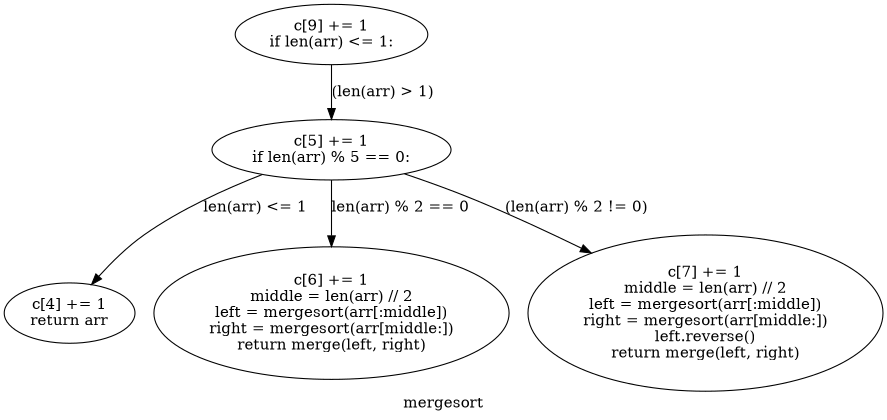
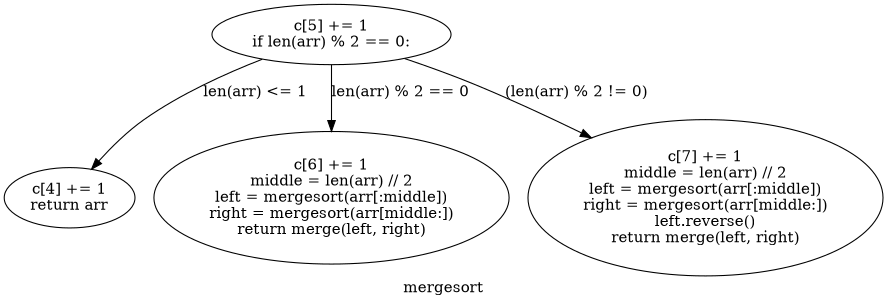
node "c[9] += 1 if len(arr) <= 1:": removed
node "c[5] += 1 if len(arr) % 5 == 0:": label "c[5] += 1 if len(arr) % 5 == 0:" -> "c[5] += 1 if len(arr) % 2 == 0:"
